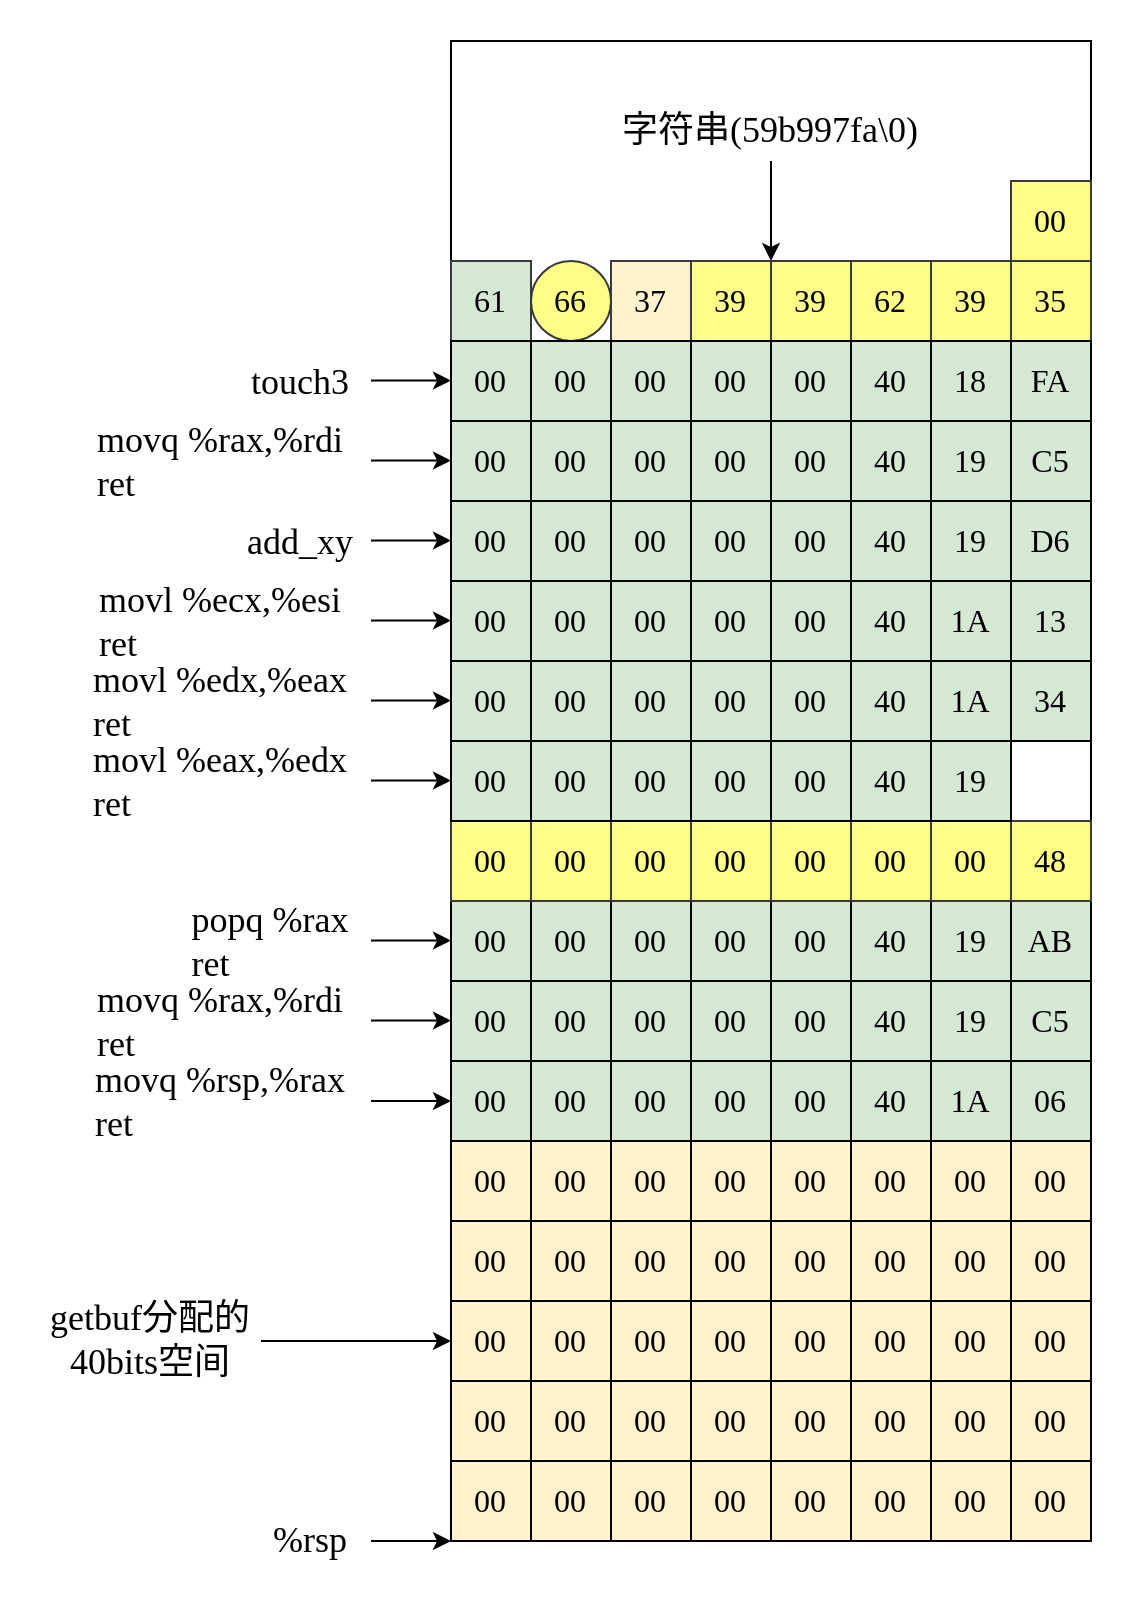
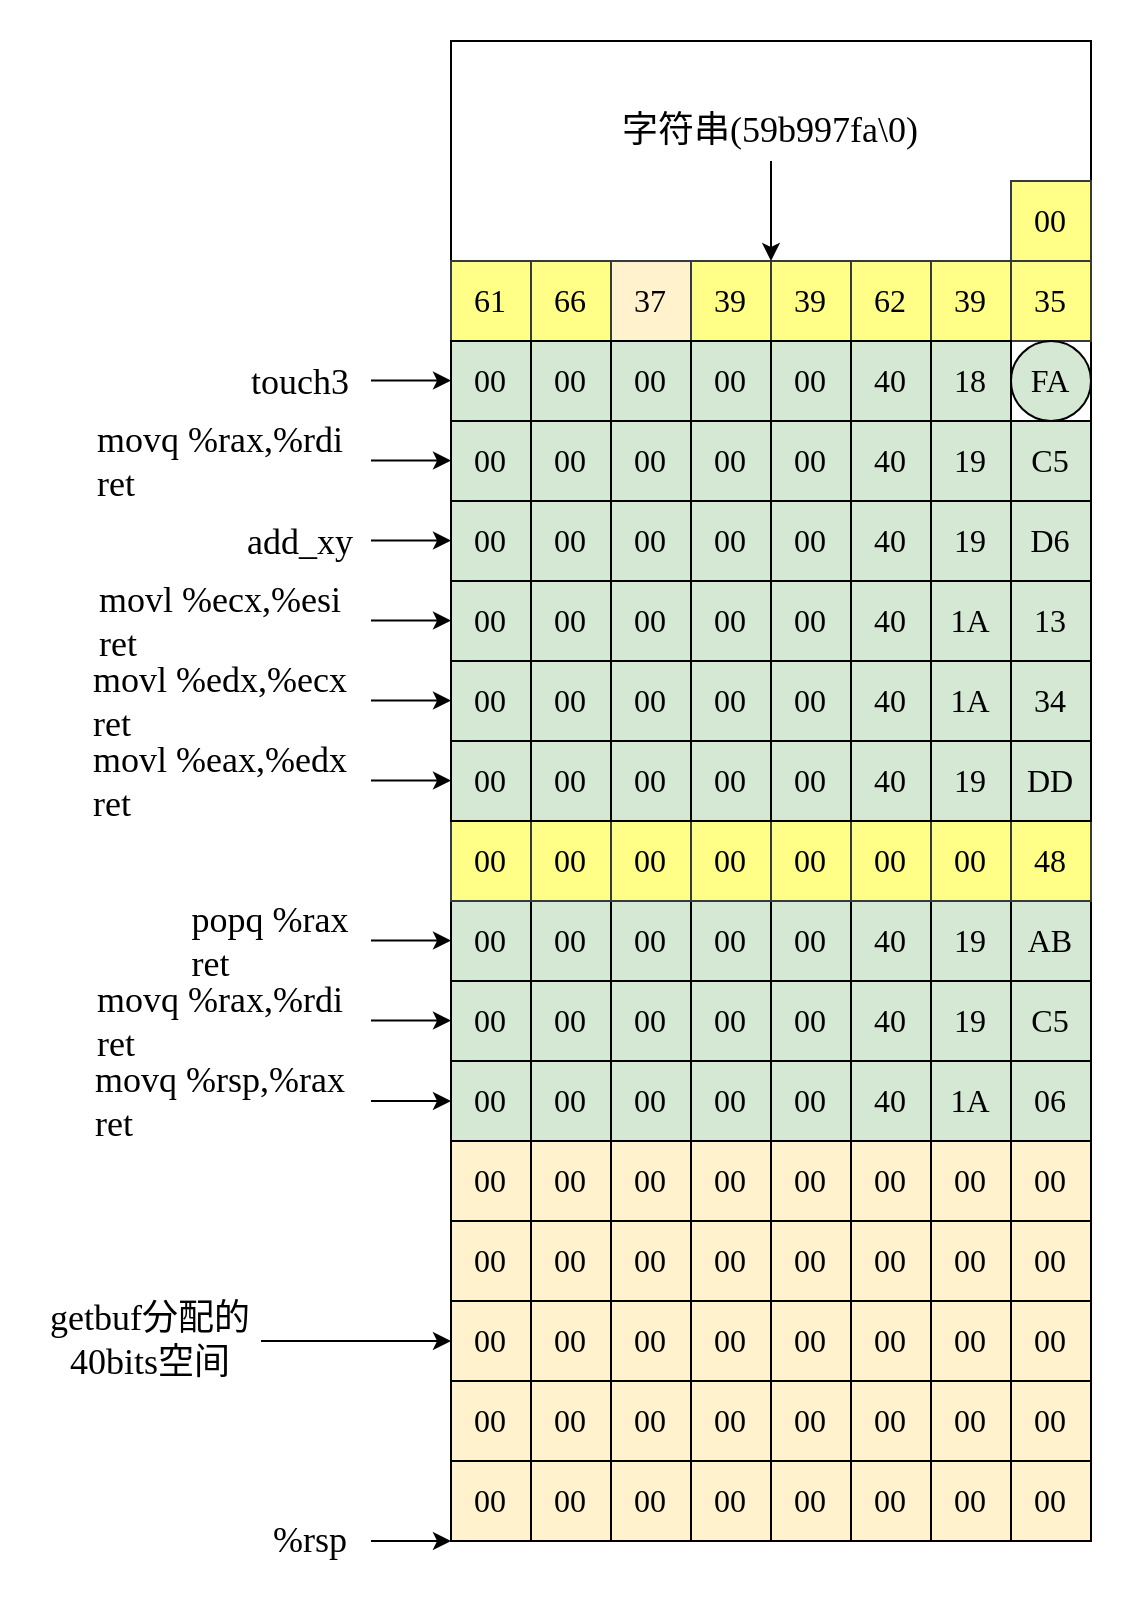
node "61": fillcolor #d5e8d4 -> #ffff88
node "66": shape ellipse -> rectangle
node "FA": shape rectangle -> ellipse
node "movl %edx,%eax ret": label "movl %edx,%eax ret" -> "movl %edx,%ecx ret"
node "DD": added
